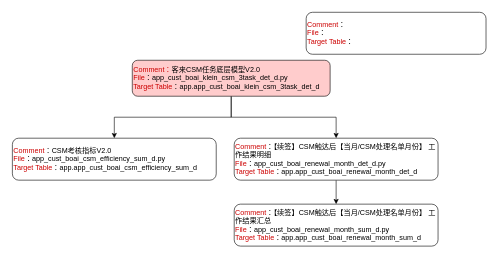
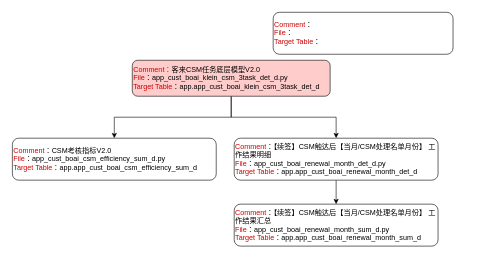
node "Comment： File： Target Table：": moved (396, 33) -> (363, 33)
